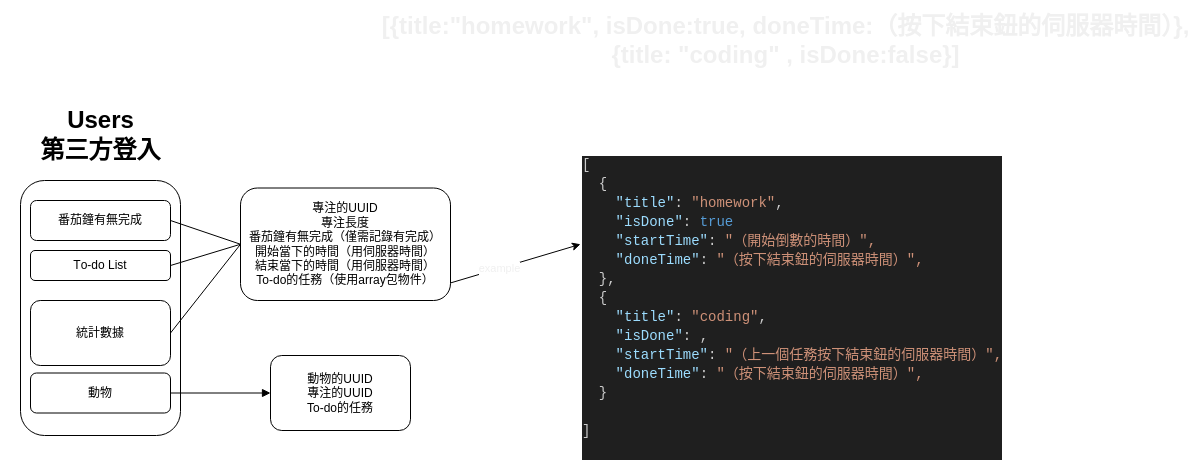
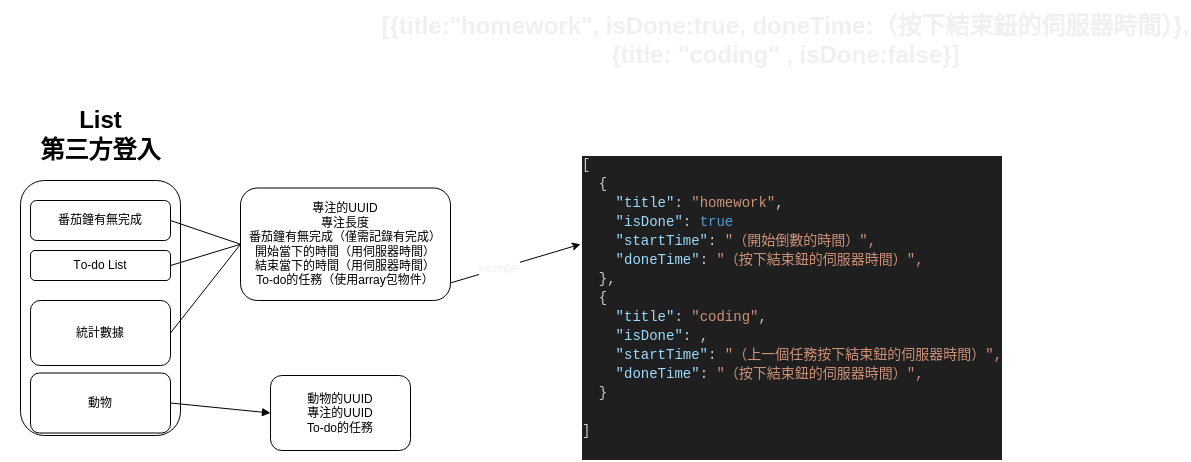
node "Users": label "Users" -> "List"
node "動物": size 140x40 -> 140x60
node "動物的UUID 專注的UUID To-do的任務": moved (341, 393) -> (341, 413)
